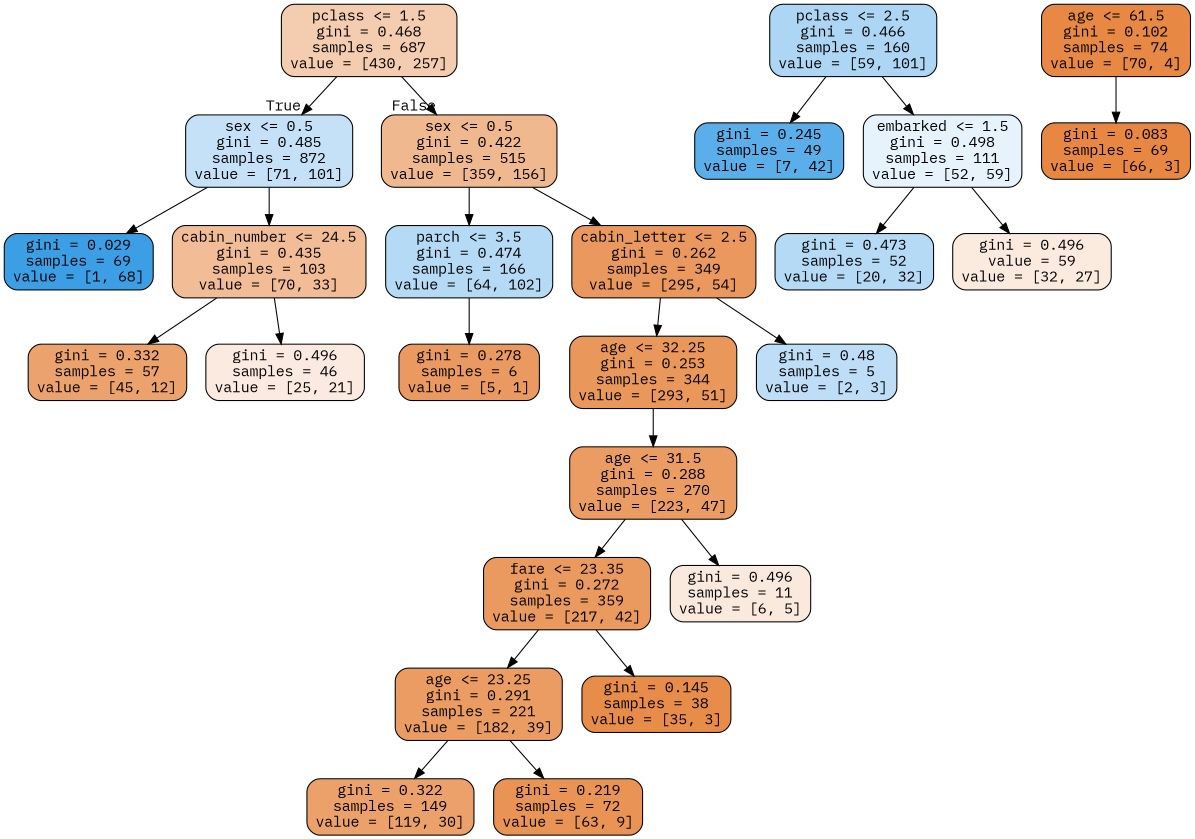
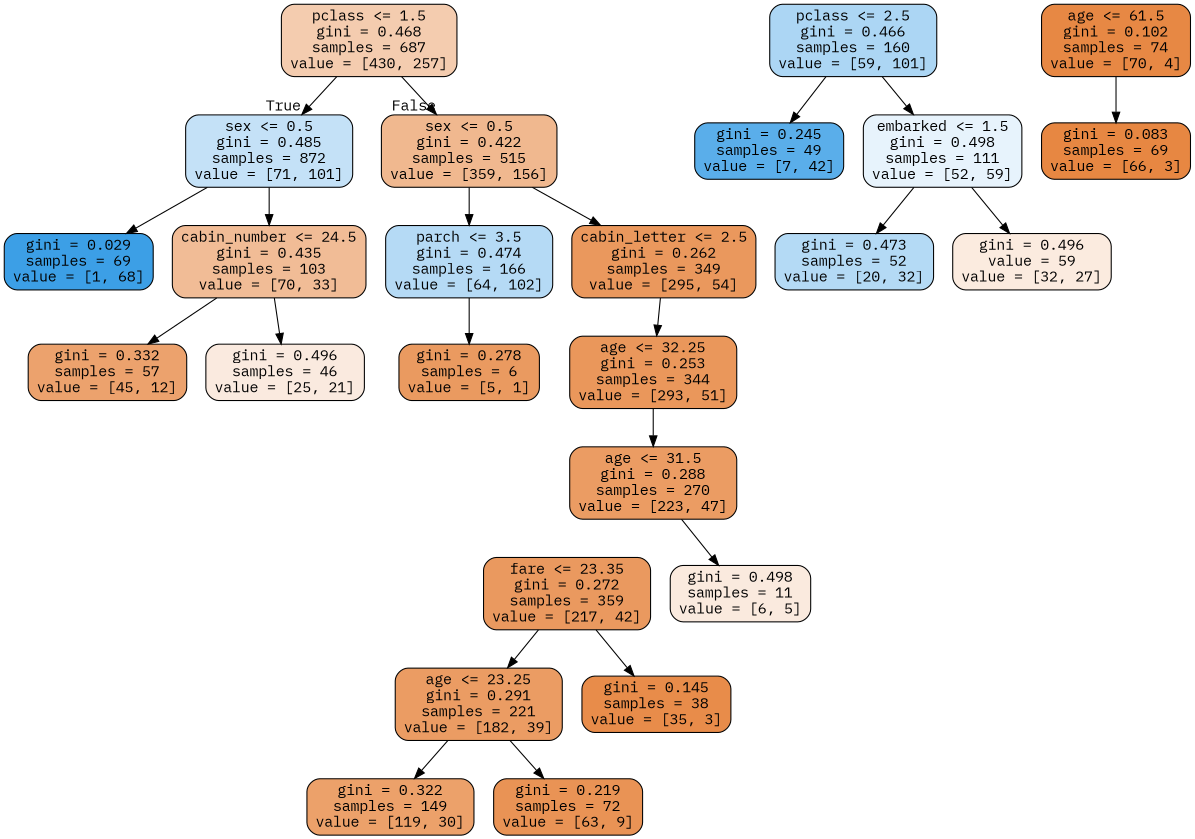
node "gini = 0.48 samples = 5 value = [2, 3]": removed
edge "age <= 31.5 gini = 0.288 samples = 270 value = [223, 47]" -> "fare <= 23.35 gini = 0.272 samples = 359 value = [217, 42]": removed
node "gini = 0.496 samples = 11 value = [6, 5]": label "gini = 0.496 samples = 11 value = [6, 5]" -> "gini = 0.498 samples = 11 value = [6, 5]"
